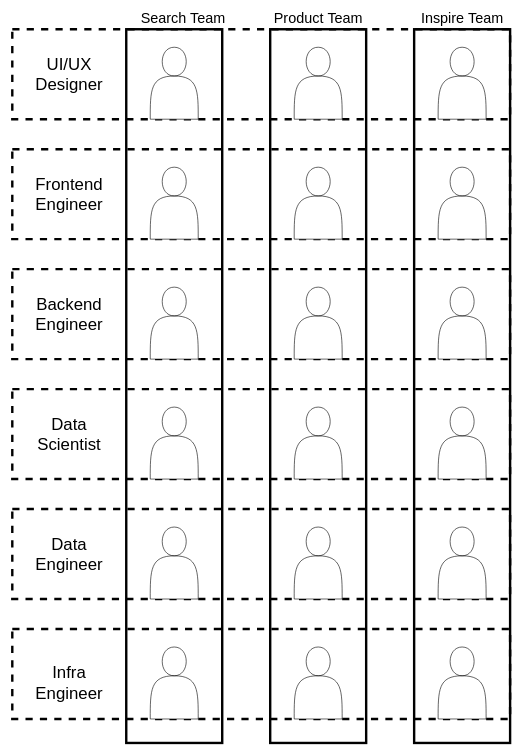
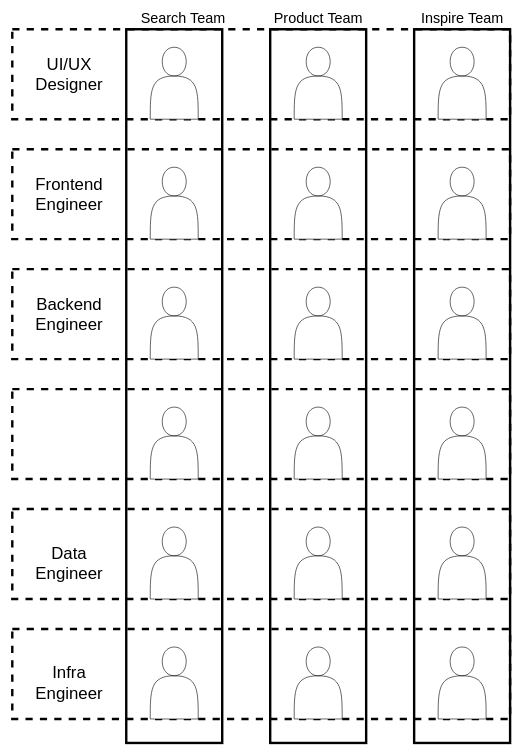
node "Data Scientist": removed
node "Data Engineer": moved (69, 554) -> (69, 563)
